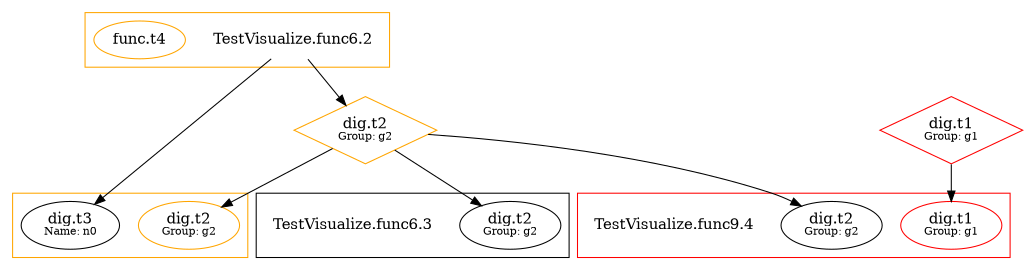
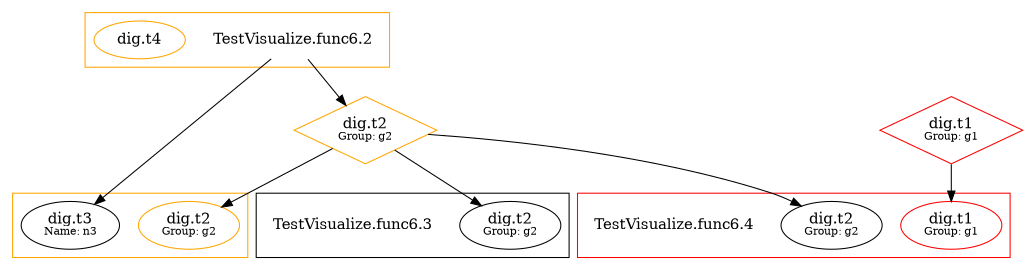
node "func.t4": label "func.t4" -> "dig.t4"
node "TestVisualize.func9.4": label "TestVisualize.func9.4" -> "TestVisualize.func6.4"
node "dig.t3": text "Name: n0" -> "Name: n3"
